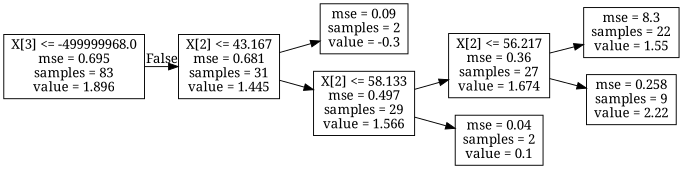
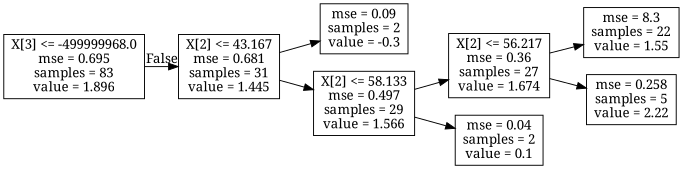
node "mse = 0.258 samples = 9 value = 2.22": label "mse = 0.258 samples = 9 value = 2.22" -> "mse = 0.258 samples = 5 value = 2.22"
